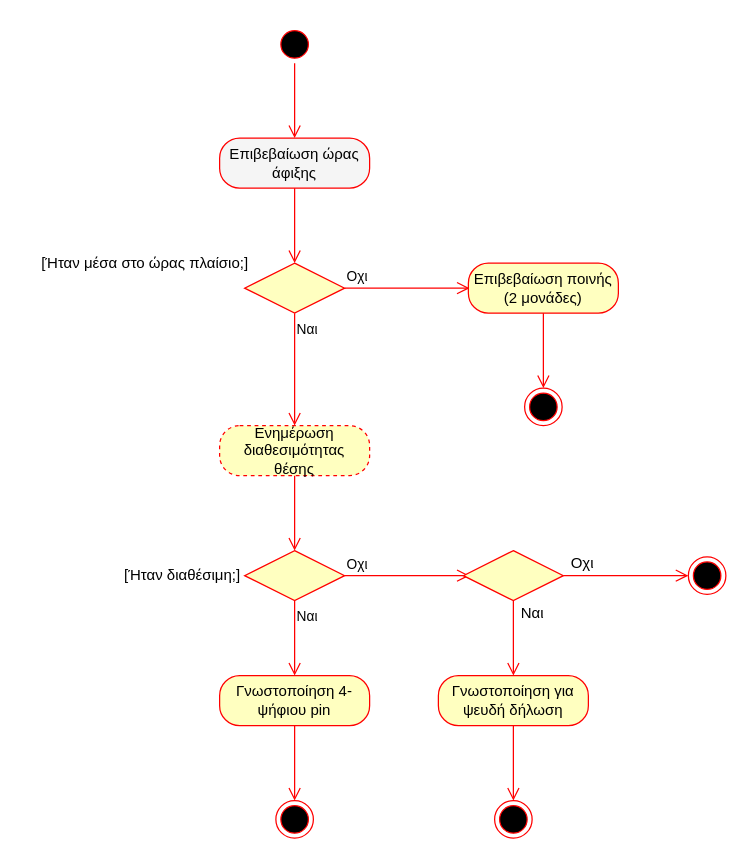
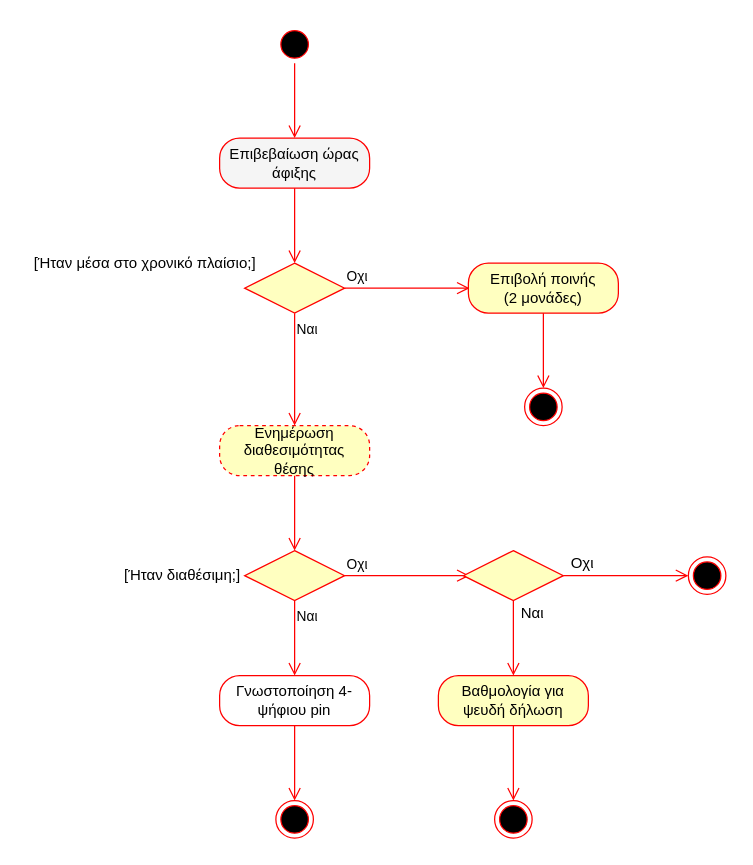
node "[Ήταν μέσα στο ώρας πλαίσιο;]": label "[Ήταν μέσα στο ώρας πλαίσιο;]" -> "[Ήταν μέσα στο χρονικό πλαίσιο;]"
node "Επιβεβαίωση ποινής (2 μονάδες)": label "Επιβεβαίωση ποινής (2 μονάδες)" -> "Επιβολή ποινής (2 μονάδες)"
node "Γνωστοποίηση 4-ψήφιου pin": fillcolor #ffffc0 -> #ffffff
node "Γνωστοποίηση για ψευδή δήλωση": label "Γνωστοποίηση για ψευδή δήλωση" -> "Βαθμολογία για ψευδή δήλωση"
